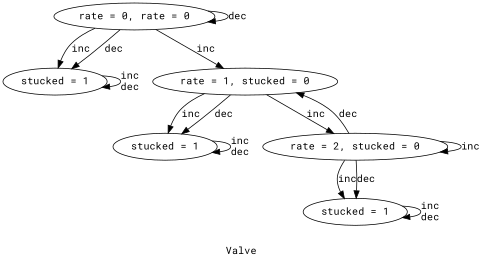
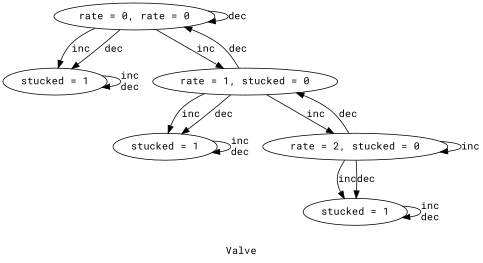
edge "rate = 1, stucked = 0" -> "rate = 0, rate = 0": added, label "dec"
